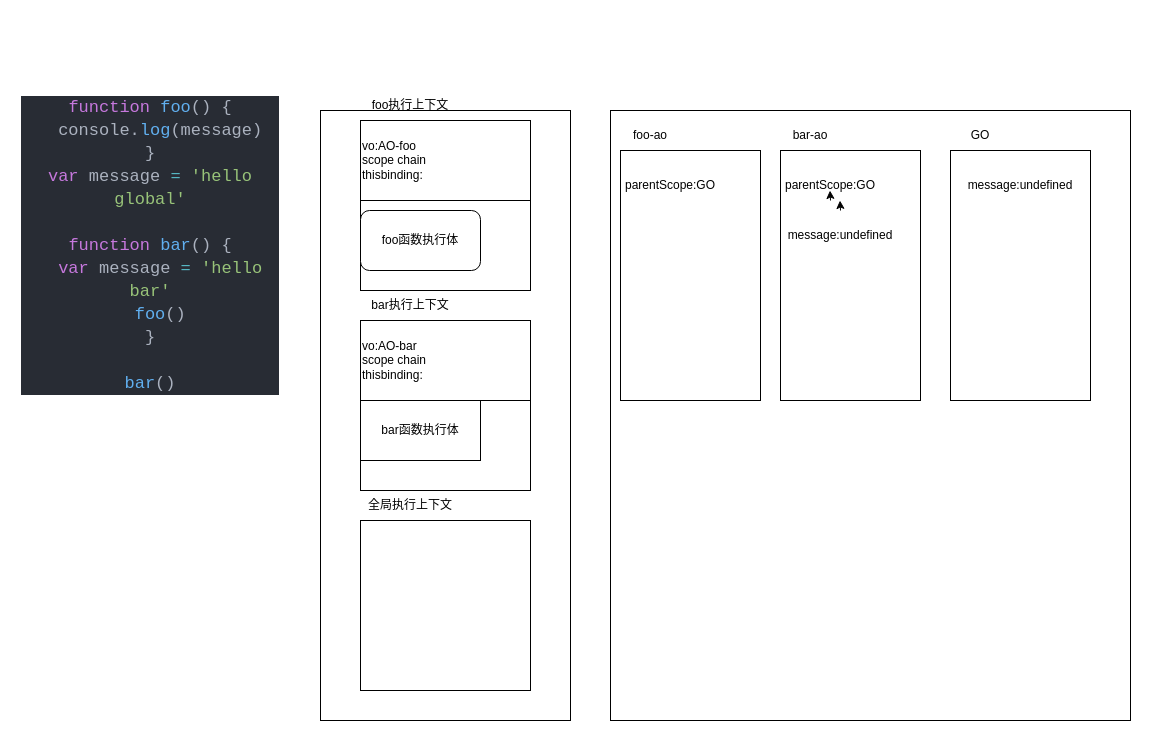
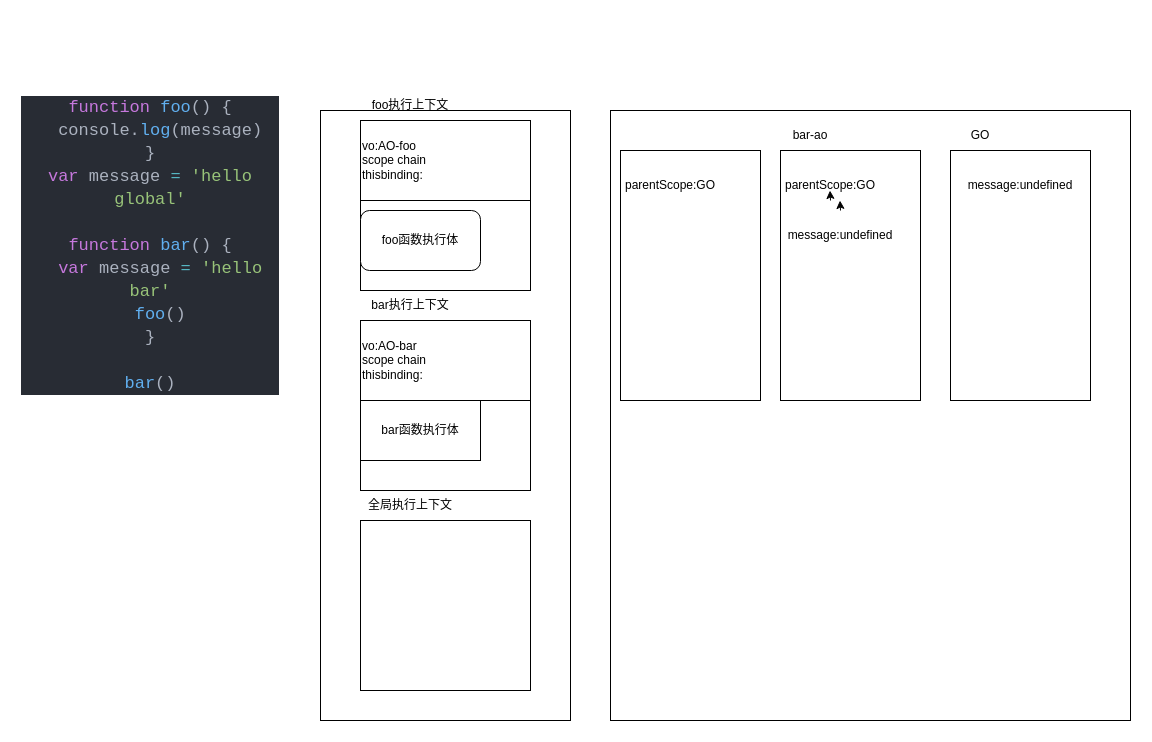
node "foo-ao": removed
